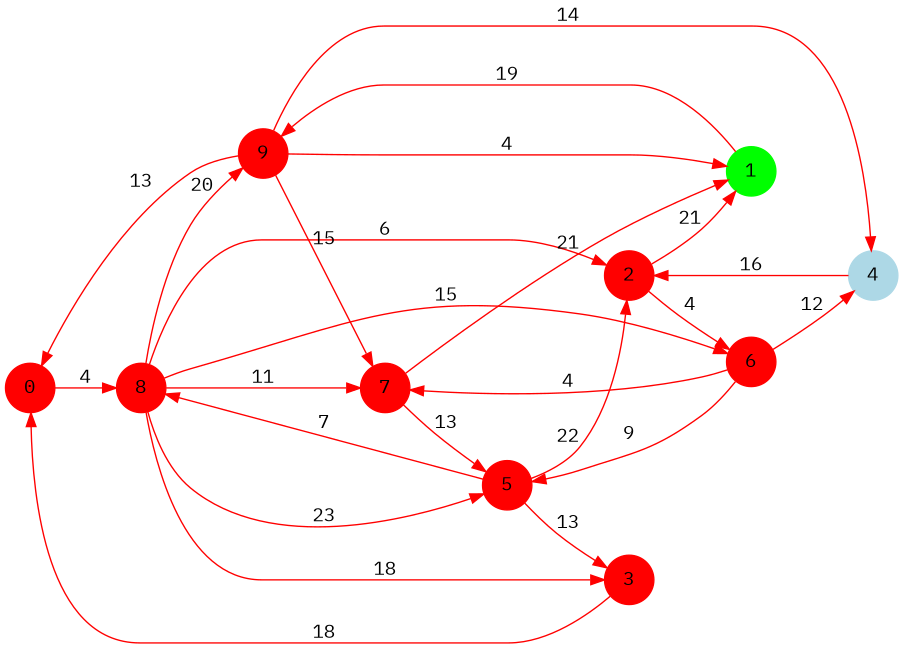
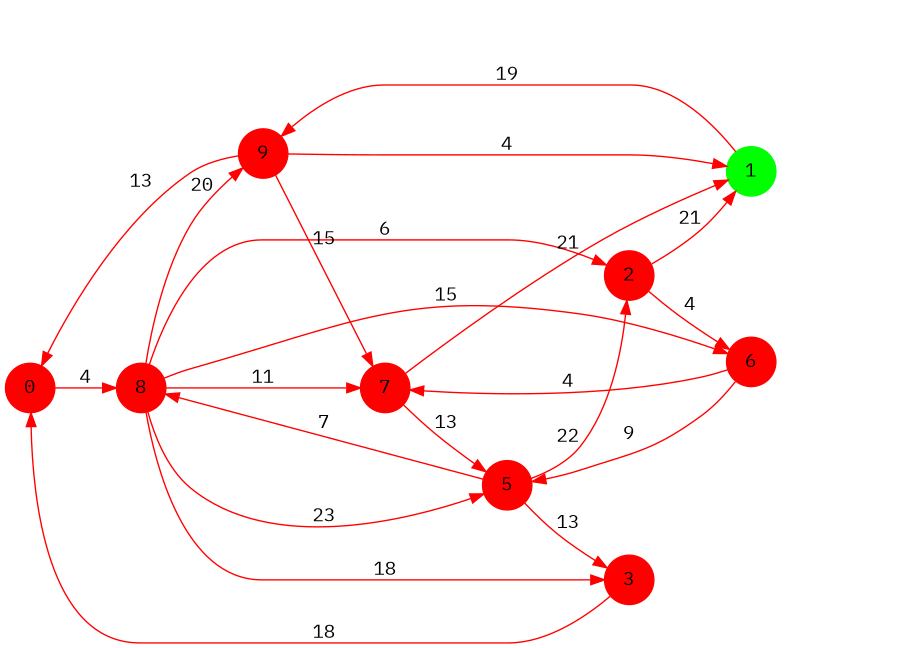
node "4": removed
